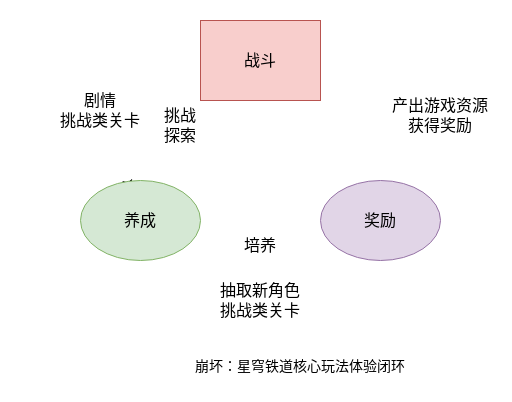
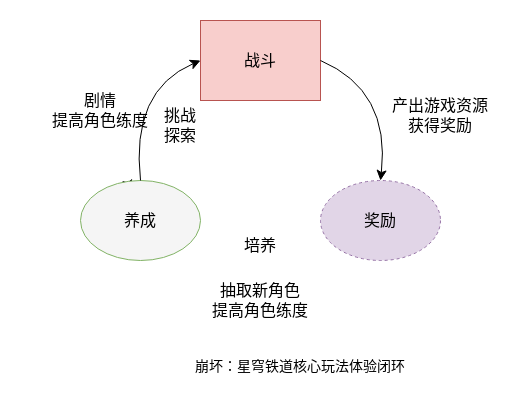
edge "战斗" -> "奖励": added
node "剧情 挑战类关卡": label "剧情 挑战类关卡" -> "剧情 提高角色练度"
edge "养成" -> "战斗": added
node "养成": fillcolor #d5e8d4 -> #f5f5f5
node "奖励": style solid -> dashed
node "抽取新角色 挑战类关卡": label "抽取新角色 挑战类关卡" -> "抽取新角色 提高角色练度"
